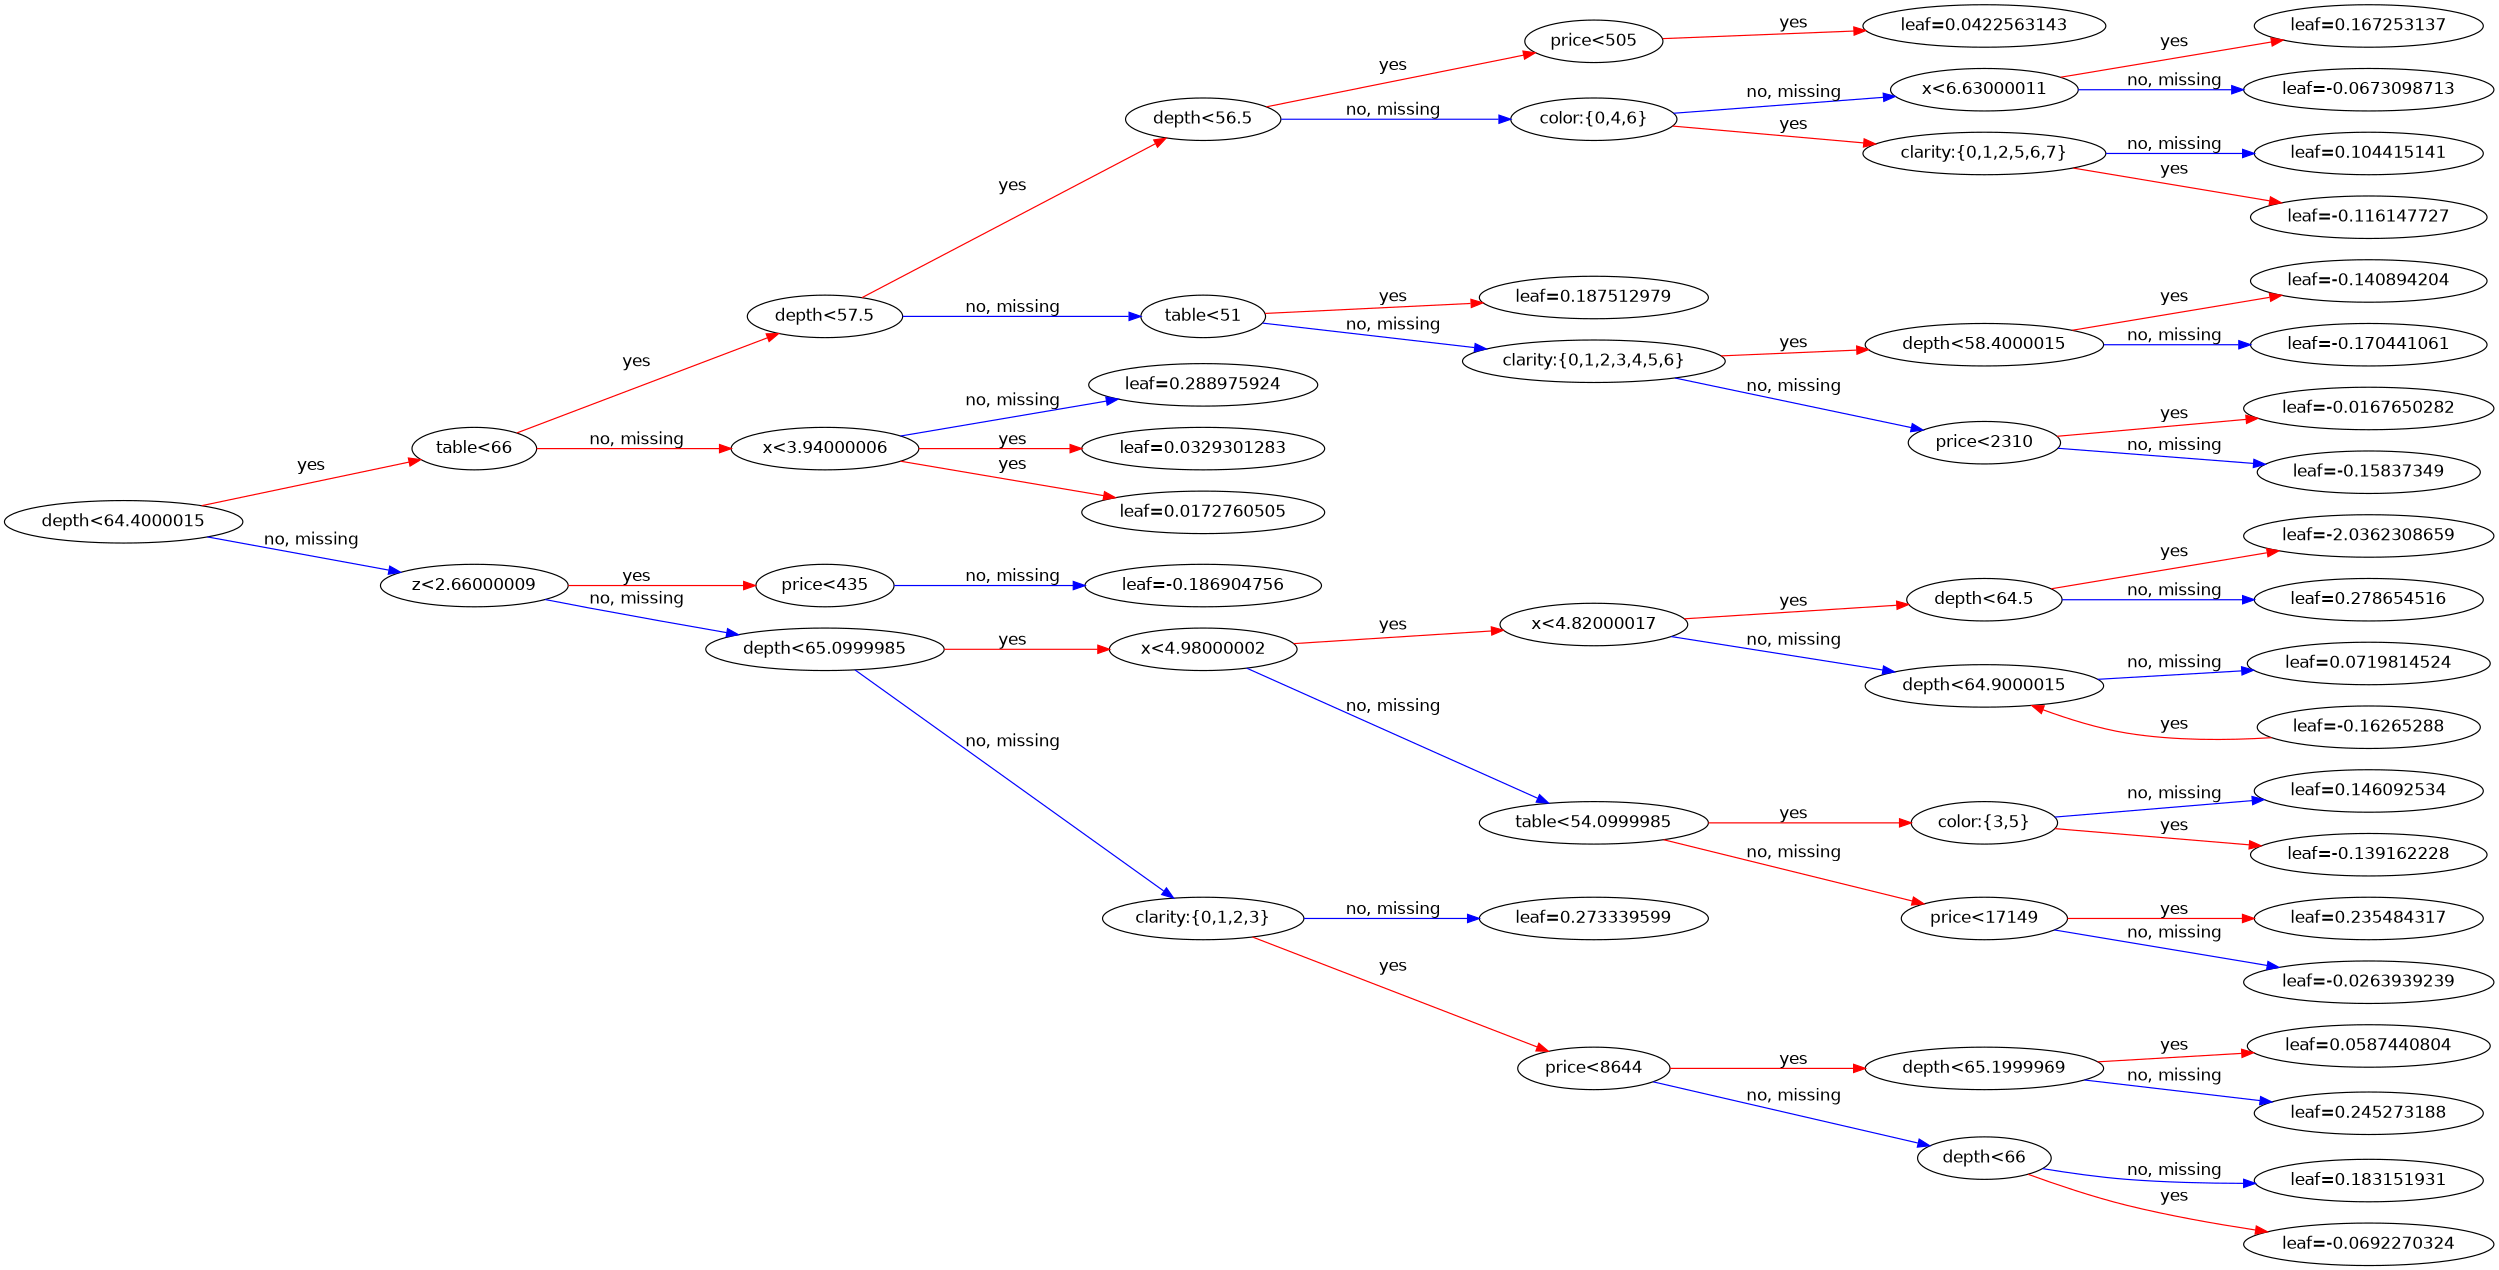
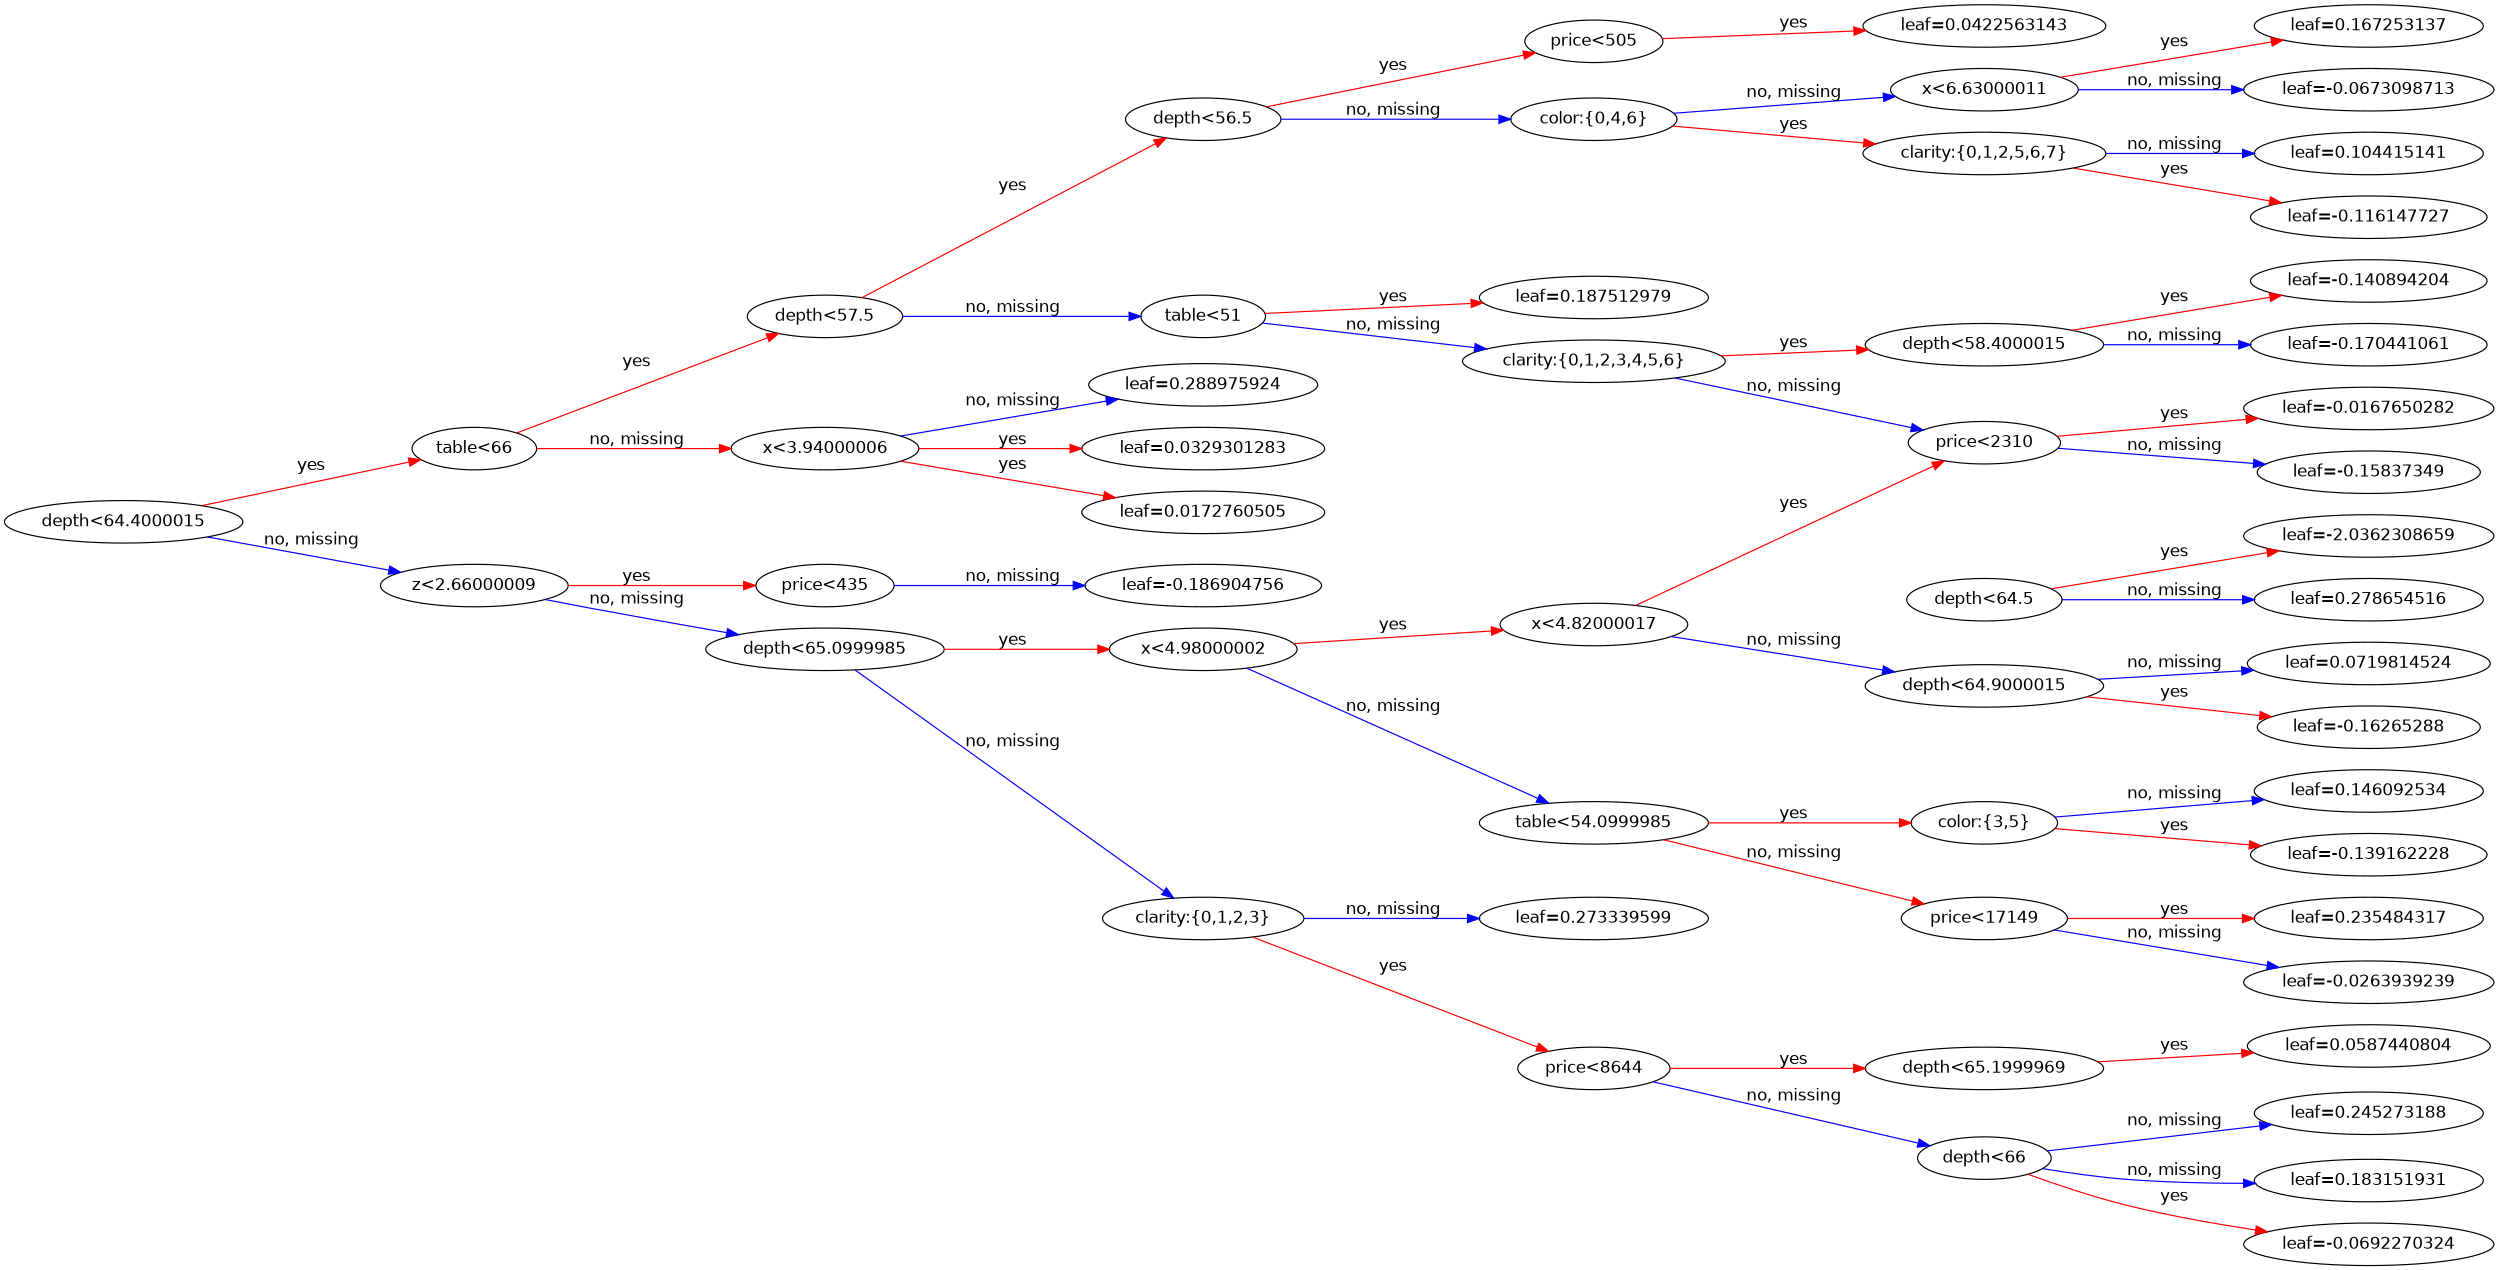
edge "x<4.82000017" -> "depth<64.5": now "x<4.82000017" -> "price<2310"
edge "leaf=-0.16265288" -> "depth<64.9000015": reversed
edge "depth<65.1999969" -> "leaf=0.245273188": now "depth<66" -> "leaf=0.245273188"
